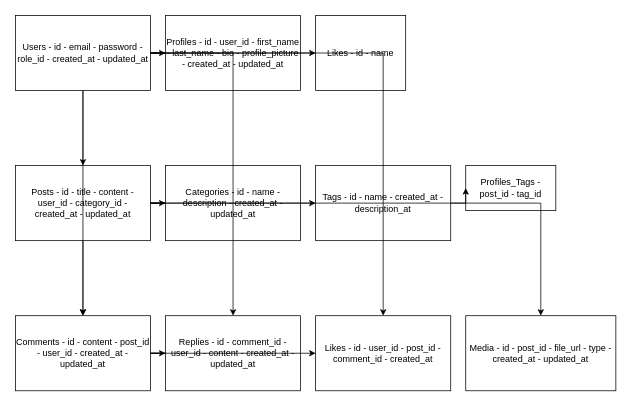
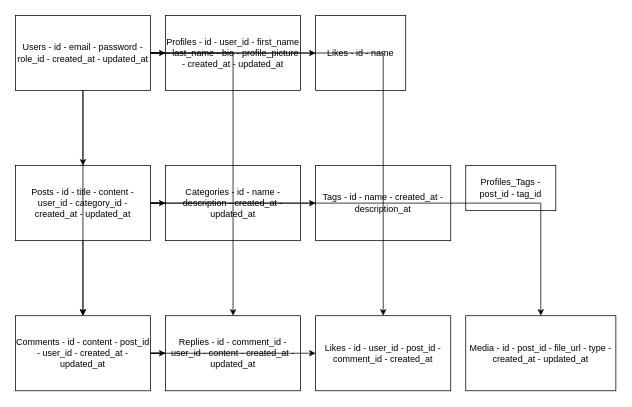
edge "Tags - id - name - created_at - description_at" -> "Profiles_Tags - post_id - tag_id": removed
